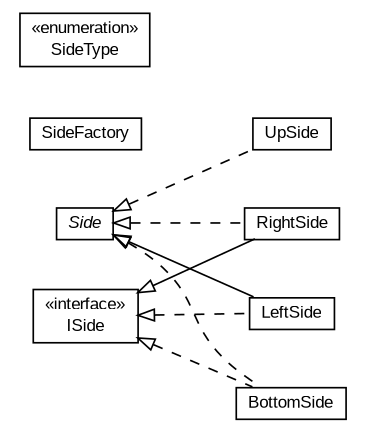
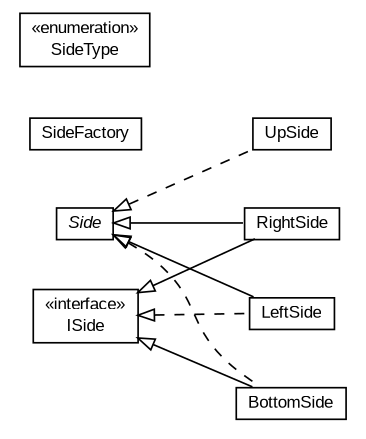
edge "RightSide" -> "Side": style dashed -> solid
edge "BottomSide" -> "ISide": style dashed -> solid
